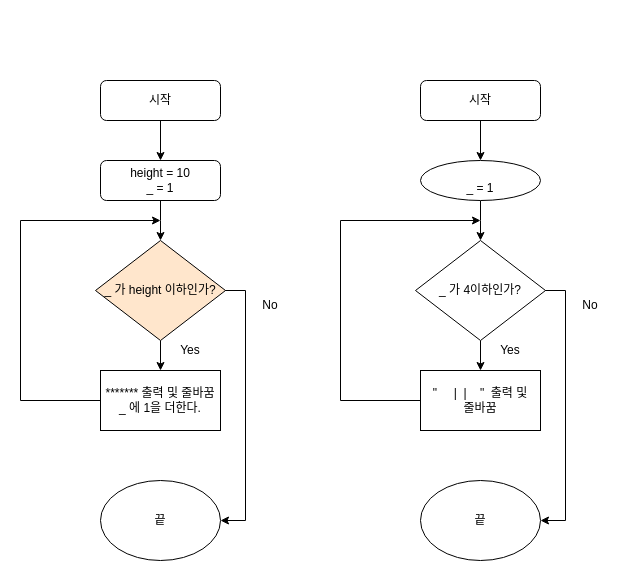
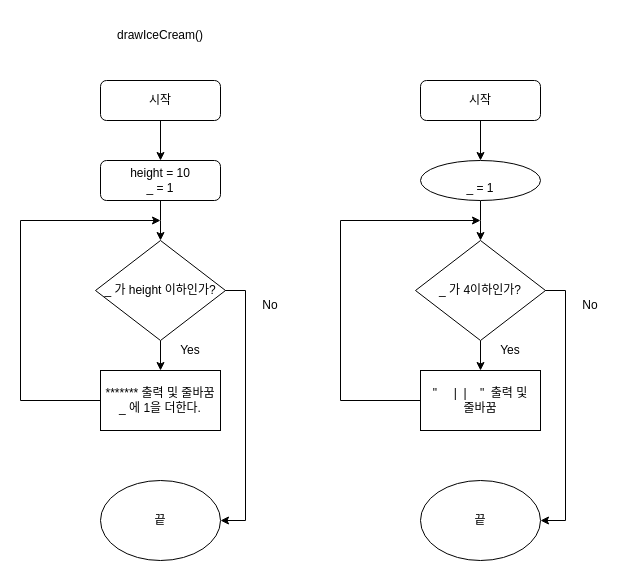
node "drawIceCream()": added
node "_ 가 height 이하인가?": fillcolor #ffe6cc -> #ffffff
